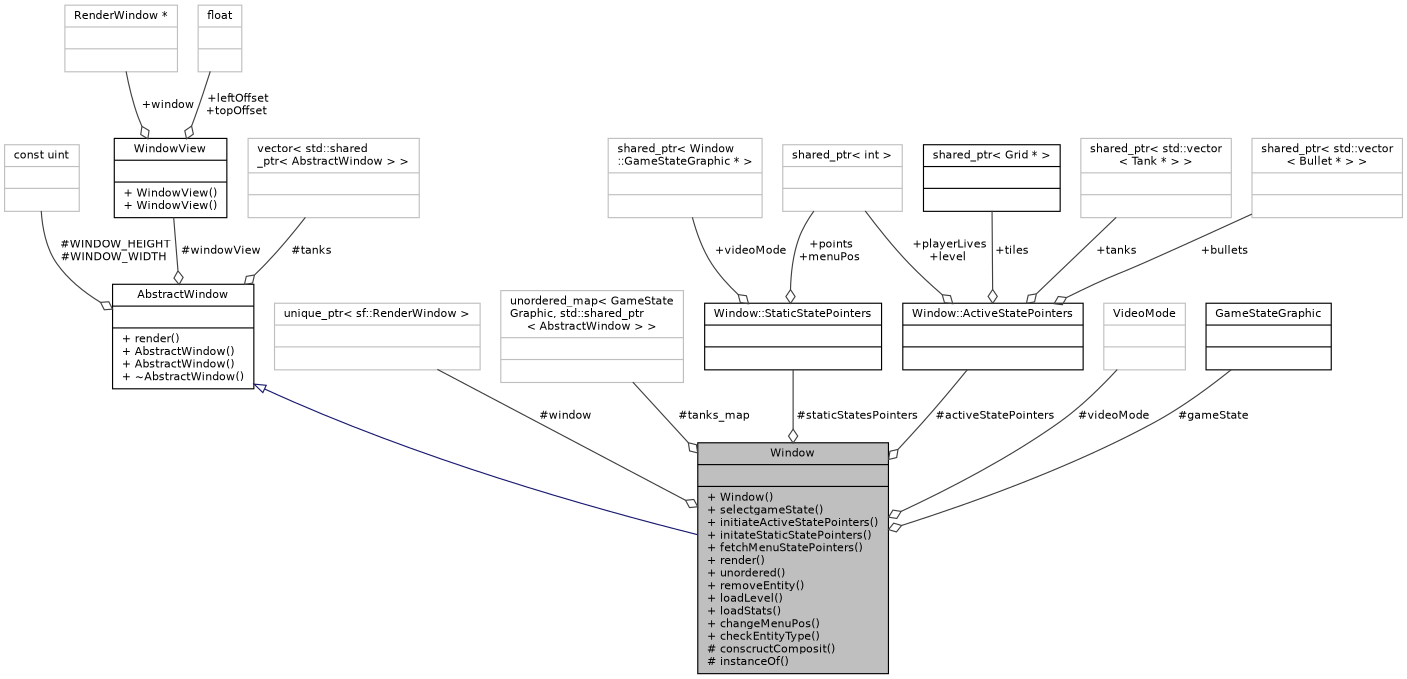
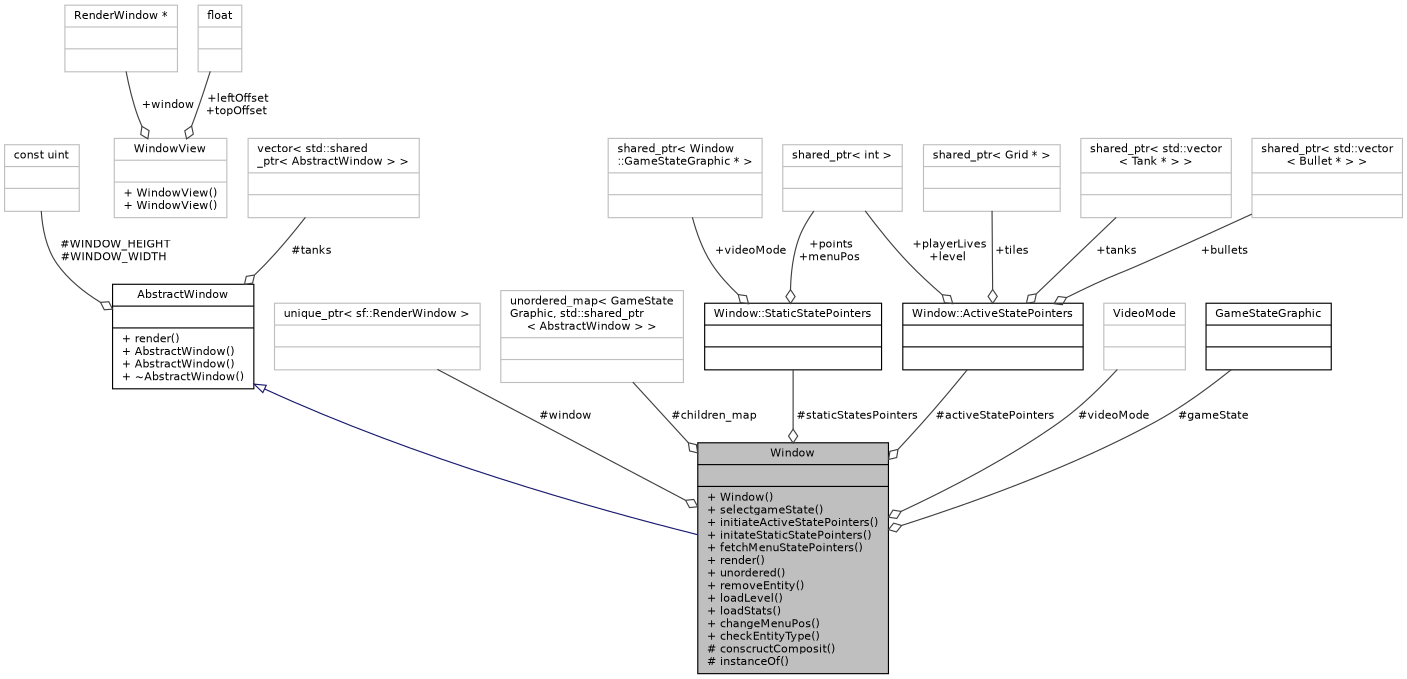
node "WindowView": color black -> grey75
node "shared_ptr< Grid * >": color black -> grey75
edge "WindowView" -> "AbstractWindow": removed, label "#windowView"
edge "unordered_map< GameState" -> "Window": label " #tanks_map" -> " #children_map"
